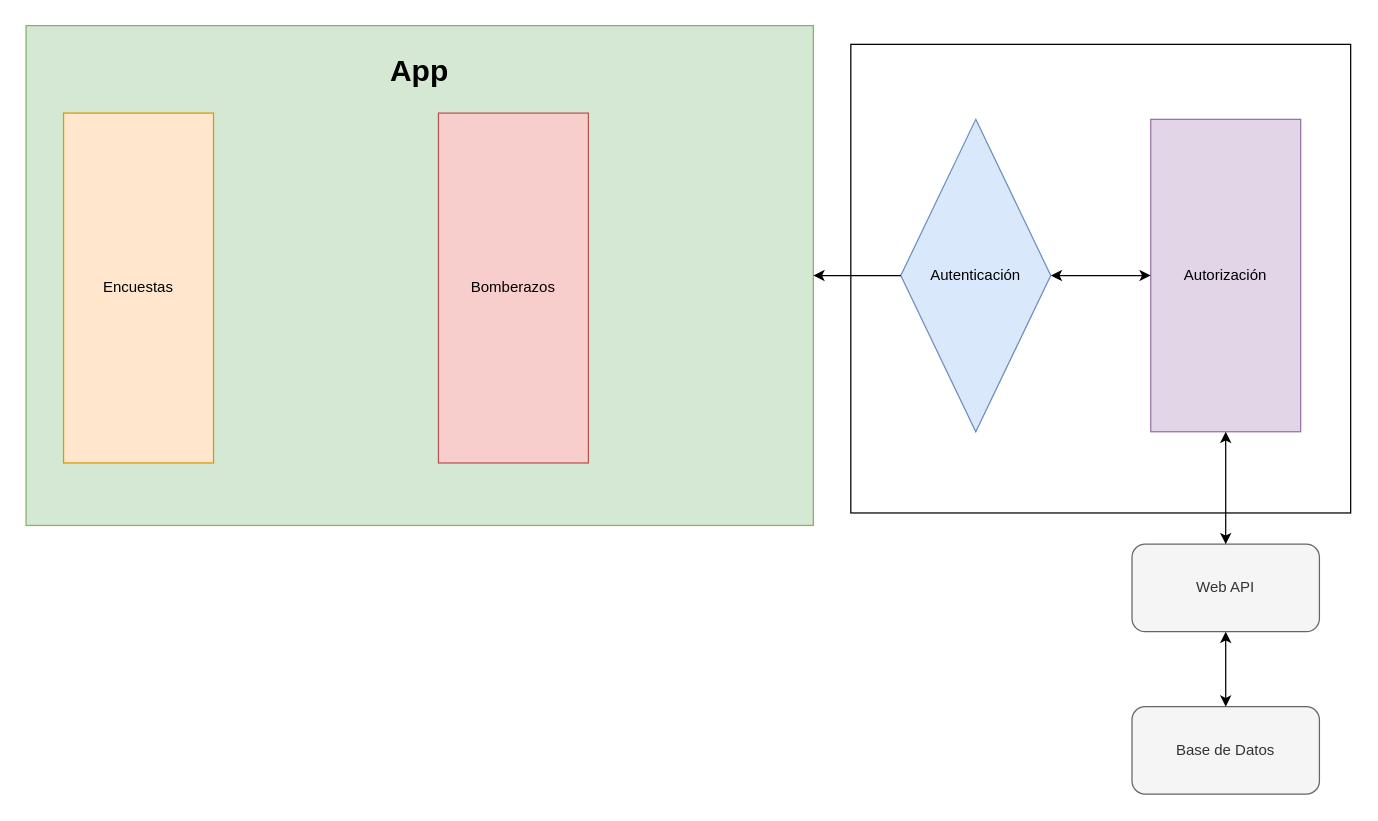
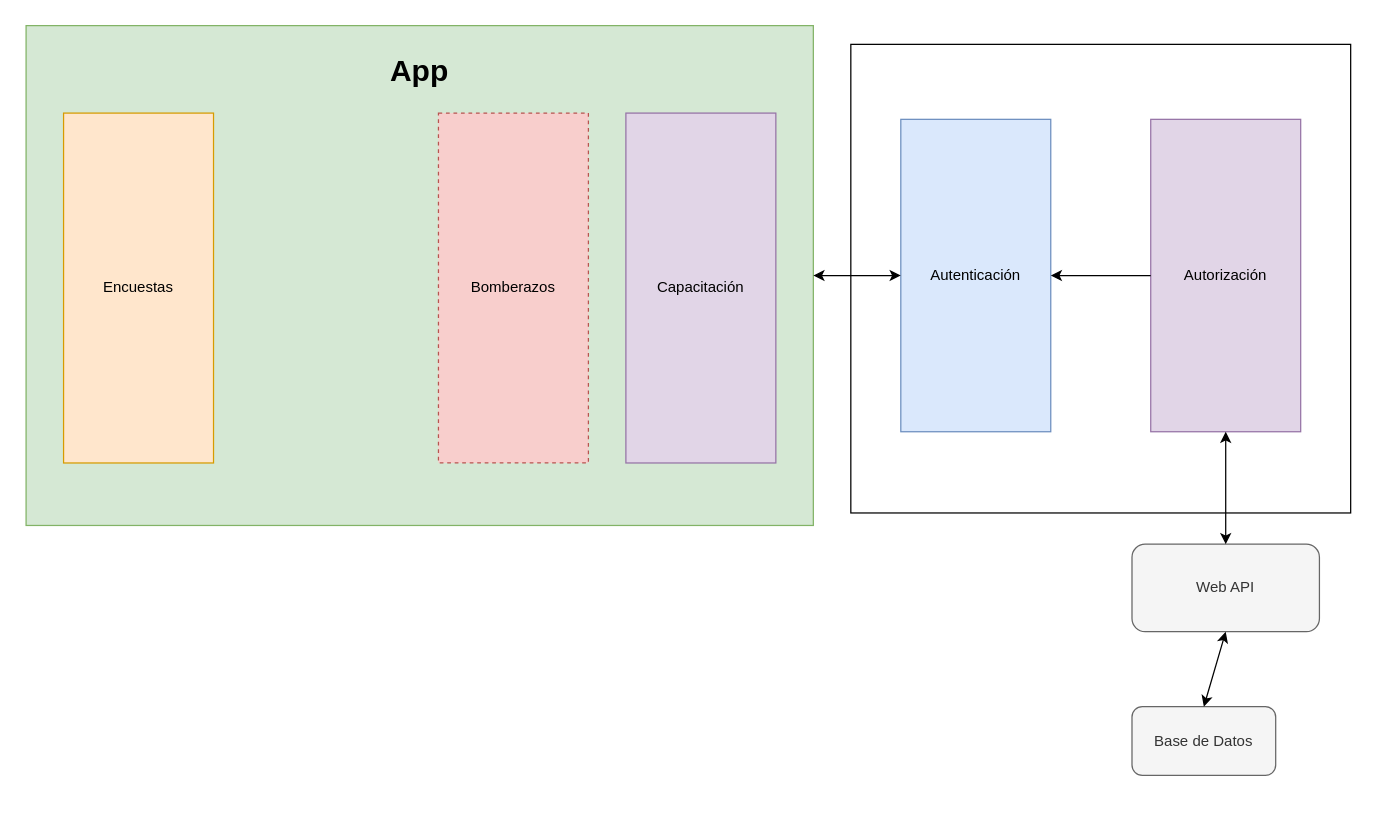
edge "Autenticación" -> "App": arrowhead none -> classic
node "Autenticación": shape diamond -> rectangle
edge "Autenticación" -- "Autorización": arrowhead classic -> none
node "Bomberazos": style solid -> dashed
node "Capacitación": added
node "Base de Datos": size 188x88 -> 144x69
